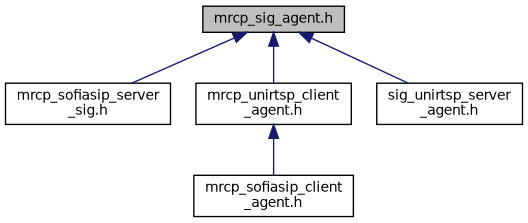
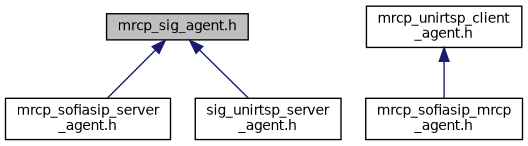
edge "mrcp_unirtsp_client _agent.h" -> "mrcp_sig_agent.h": removed
node "mrcp_sofiasip_server _sig.h": label "mrcp_sofiasip_server _sig.h" -> "mrcp_sofiasip_server _agent.h"
node "mrcp_sofiasip_client _agent.h": label "mrcp_sofiasip_client _agent.h" -> "mrcp_sofiasip_mrcp _agent.h"
